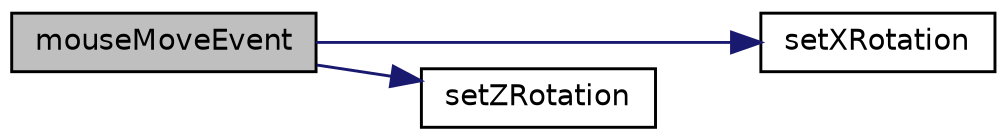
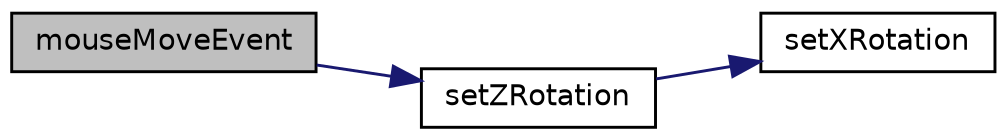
edge "mouseMoveEvent" -> "setXRotation": now "setZRotation" -> "setXRotation"
